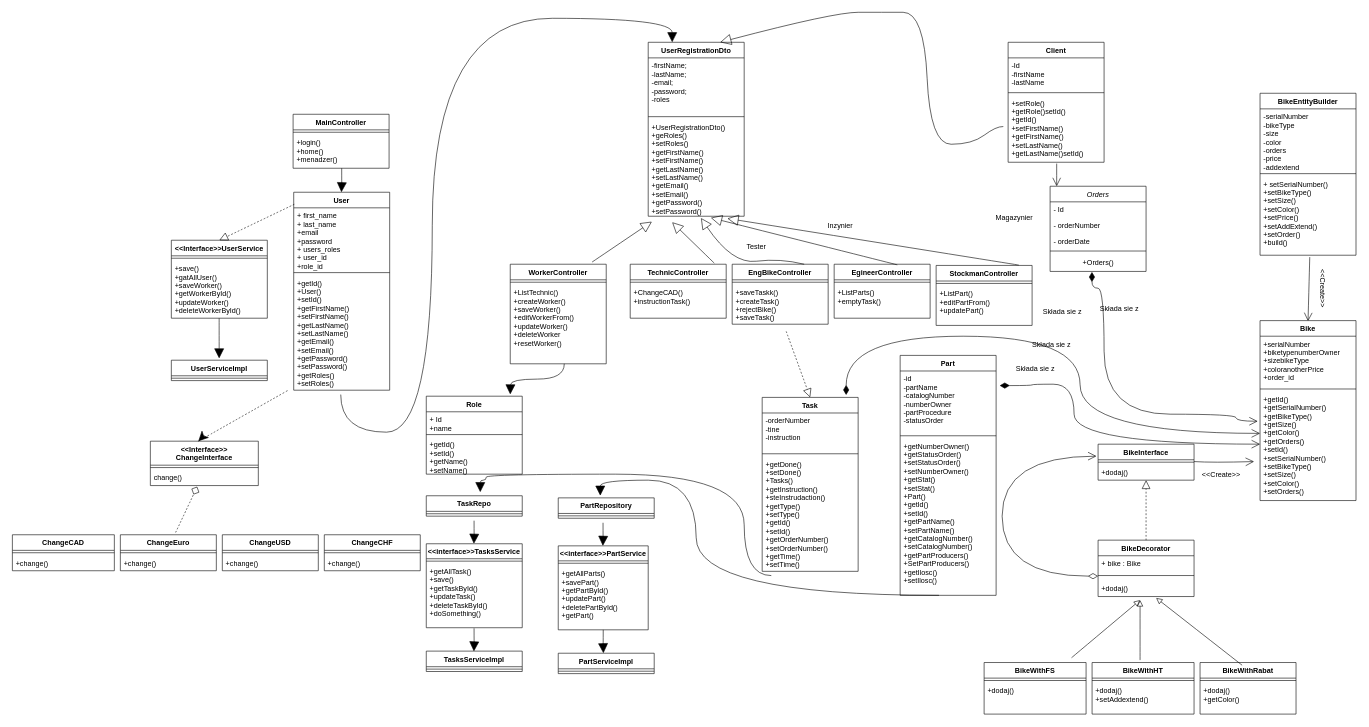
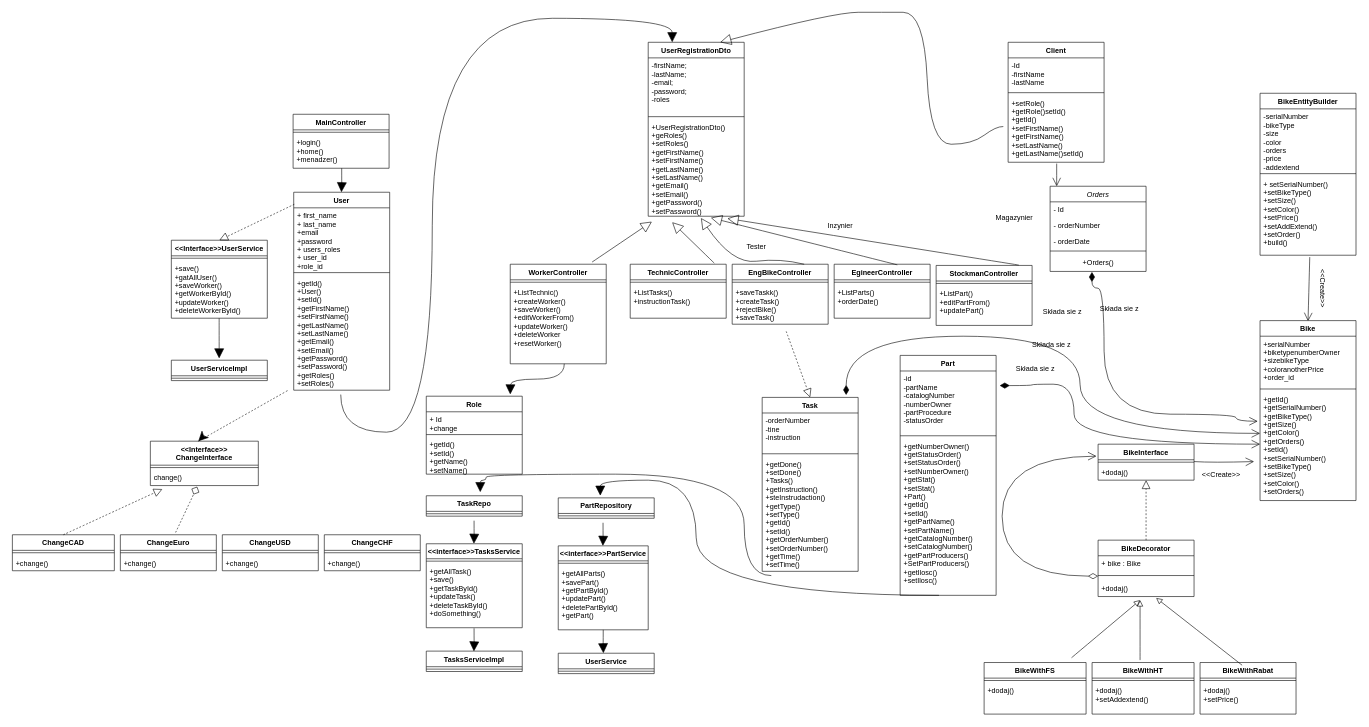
node "+ChangeCAD() +instructionTask()": label "+ChangeCAD() +instructionTask()" -> "+ListTasks() +instructionTask()"
node "+ListParts() +emptyTask()": label "+ListParts() +emptyTask()" -> "+ListParts() +orderDate()"
node "+ Id +name": label "+ Id +name" -> "+ Id +change"
edge "ChangeCAD" -> "change()": added
node "PartServiceImpl": label "PartServiceImpl" -> "UserService"
node "+dodaj() +getColor()": label "+dodaj() +getColor()" -> "+dodaj() +setPrice()"
